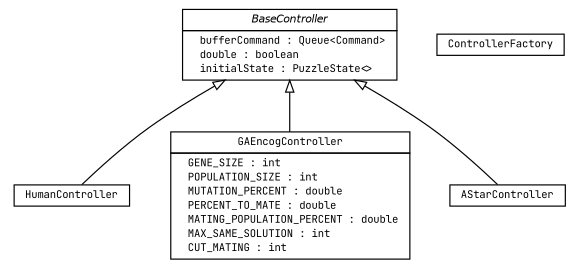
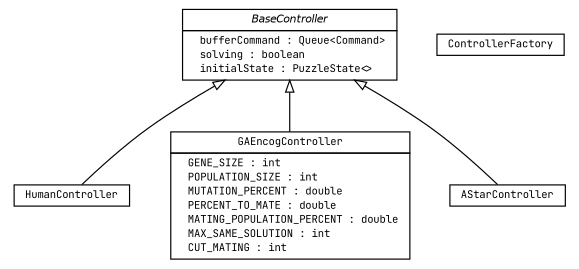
node "BaseController": text "double : boolean" -> "solving : boolean"
